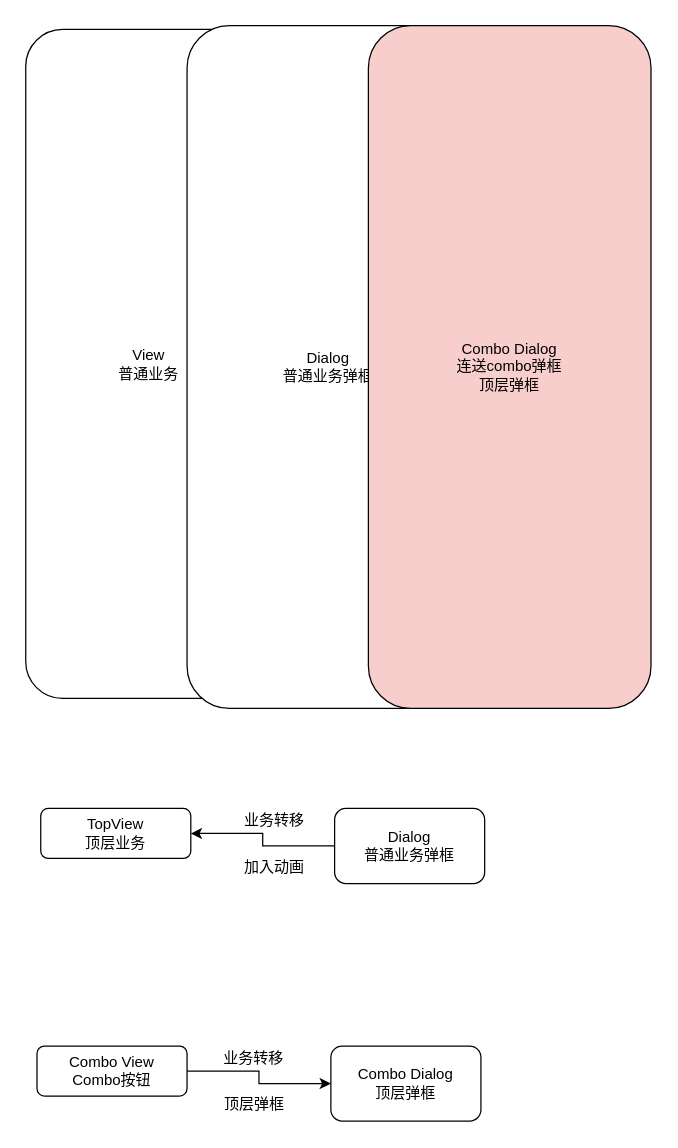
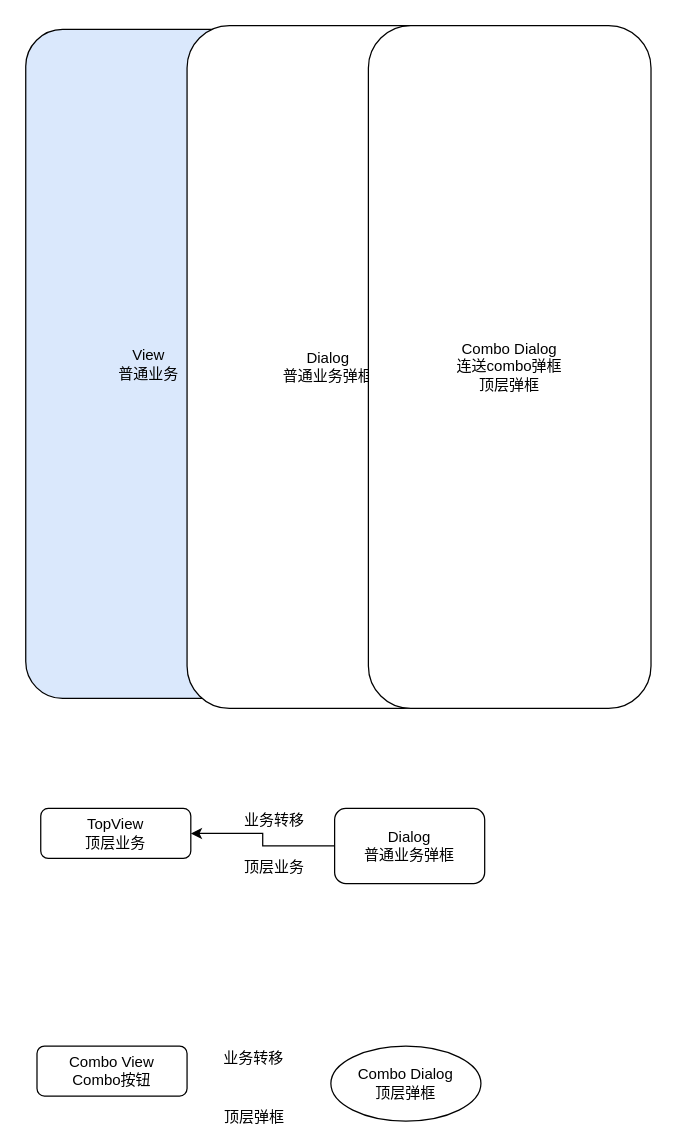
node "View 普通业务": fillcolor #ffffff -> #dae8fc
node "Combo Dialog 连送combo弹框 顶层弹框": fillcolor #f8cecc -> #ffffff
node "加入动画": label "加入动画" -> "顶层业务"
edge "Combo View Combo按钮" -> "Combo Dialog 顶层弹框": removed
node "Combo Dialog 顶层弹框": shape rounded rectangle -> ellipse
node "顶层弹框": moved (254, 1104) -> (254, 1117)
